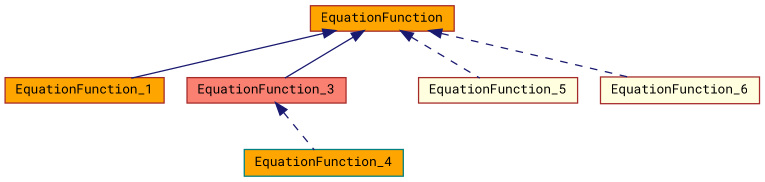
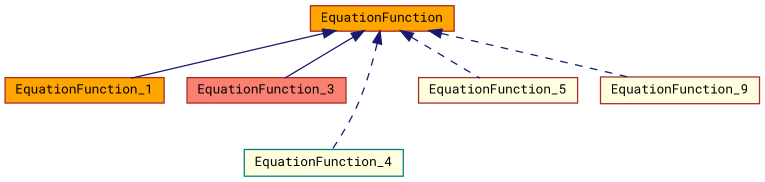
node "EquationFunction_6": label "EquationFunction_6" -> "EquationFunction_9"
edge "EquationFunction_4" -> "EquationFunction_3": now "EquationFunction_4" -> "EquationFunction"
node "EquationFunction_4": fillcolor orange -> lightyellow
